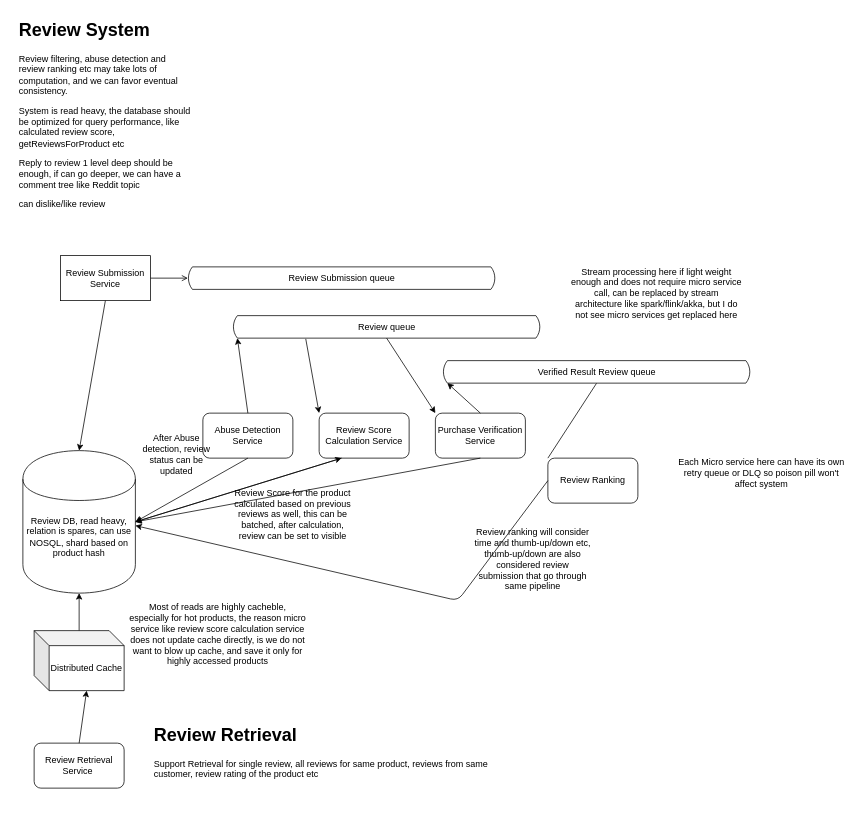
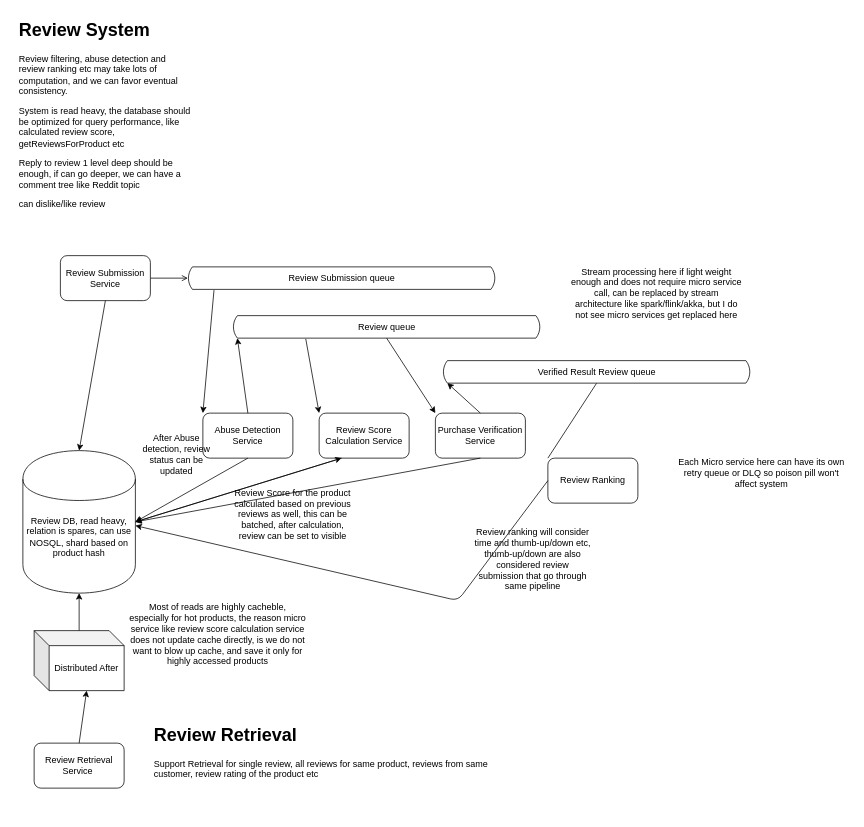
node "Review Submission Service": shape rectangle -> rounded rectangle
edge "Review Submission queue" -> "Abuse Detection Service": added
node "Distributed Cache": label "Distributed Cache" -> "Distributed After"
